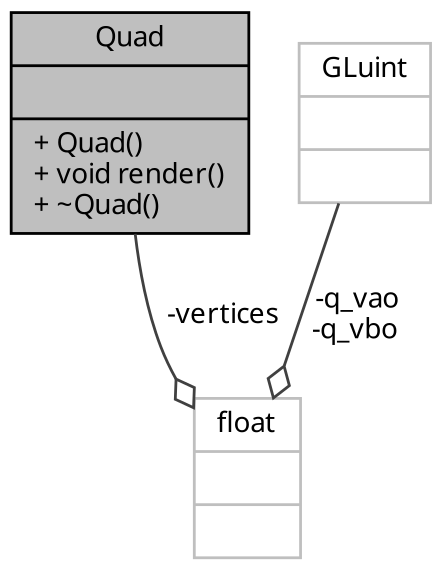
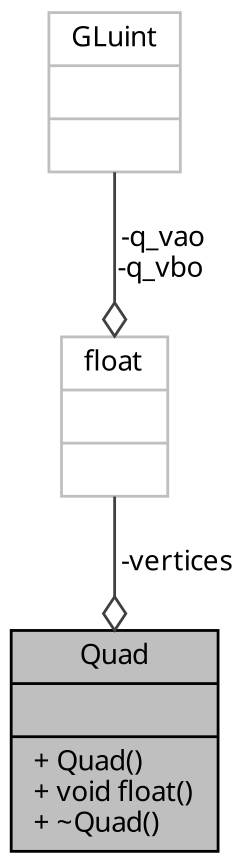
node "Quad": text "+ void render()" -> "+ void float()"
edge "Quad" -> "float": reversed
